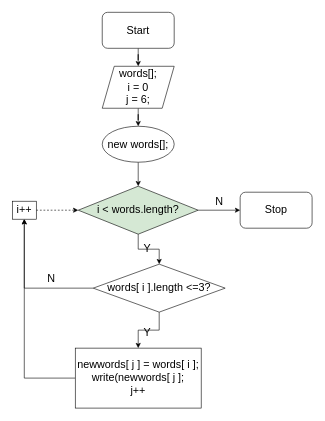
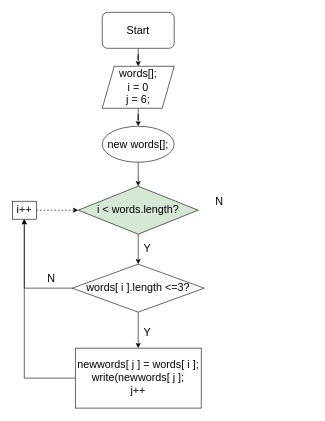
edge "i < words.length?" -> "Stop": removed
node "Stop": removed
node "words[ i ].length <=3?": moved (159, 288) -> (138, 288)
